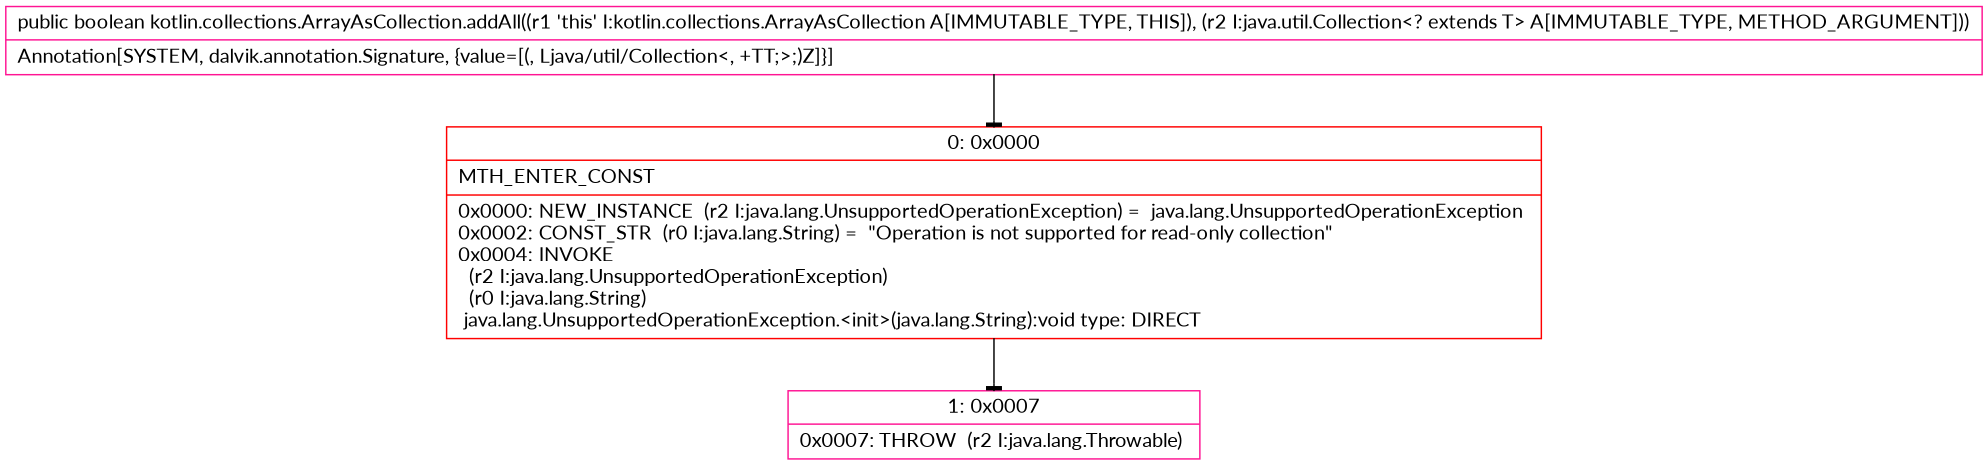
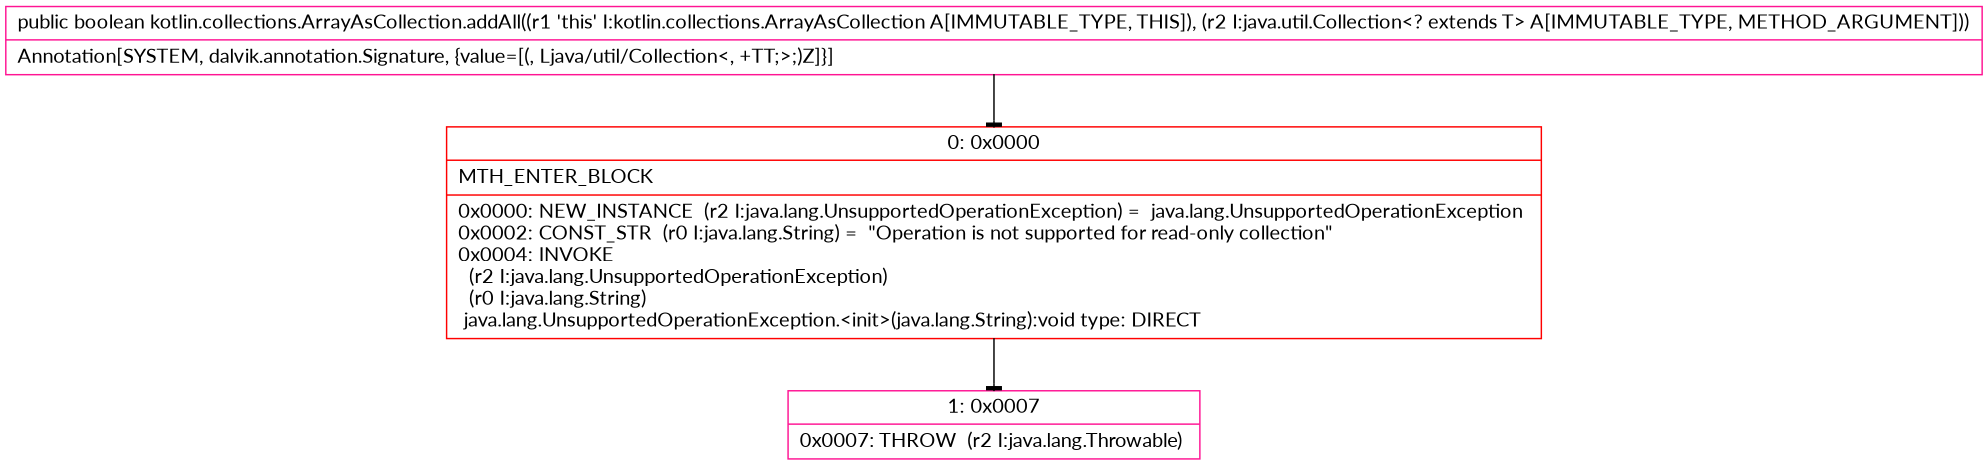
node "0: 0x0000": text "MTH_ENTER_CONST" -> "MTH_ENTER_BLOCK"
